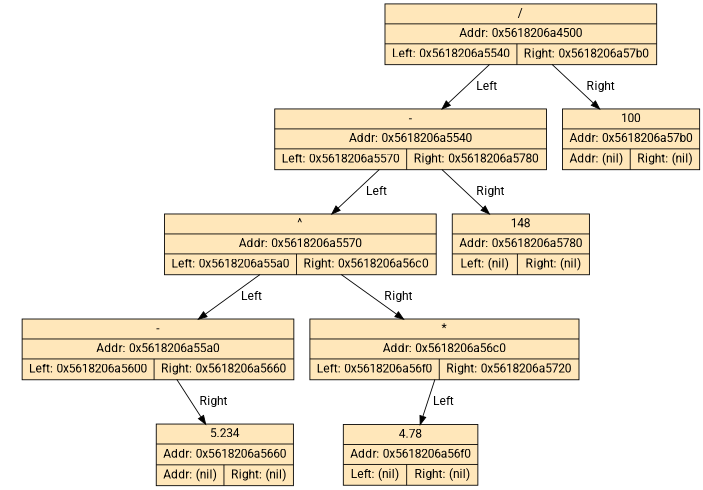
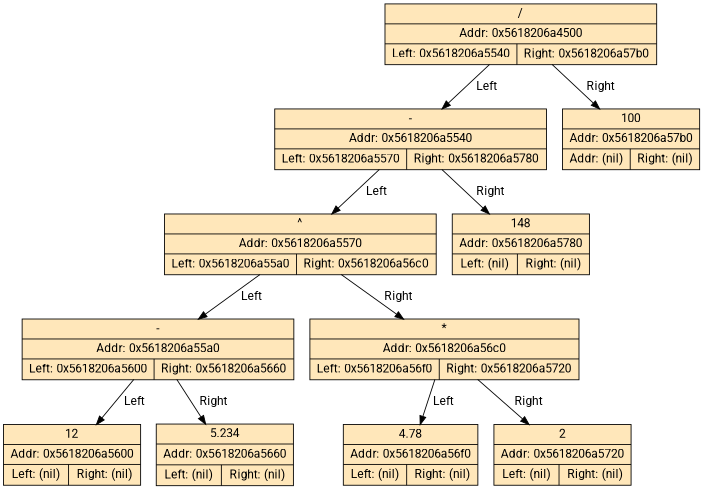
node "12": added
node "2": added
node "5.234": text "Addr: (nil)" -> "Left: (nil)"
